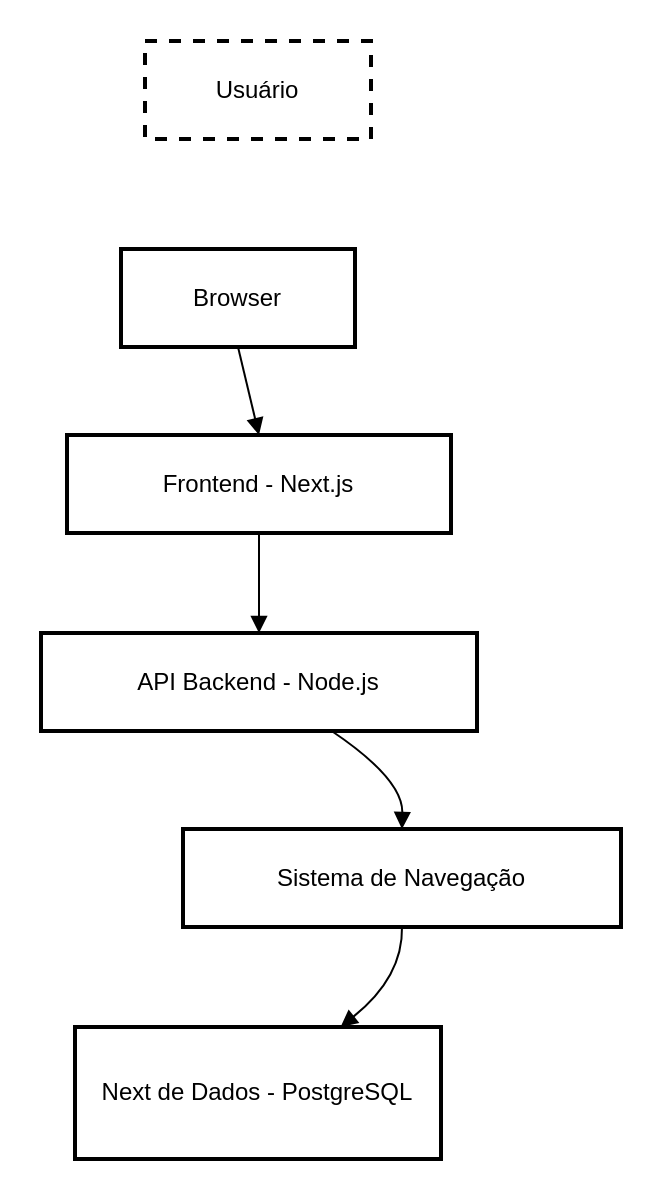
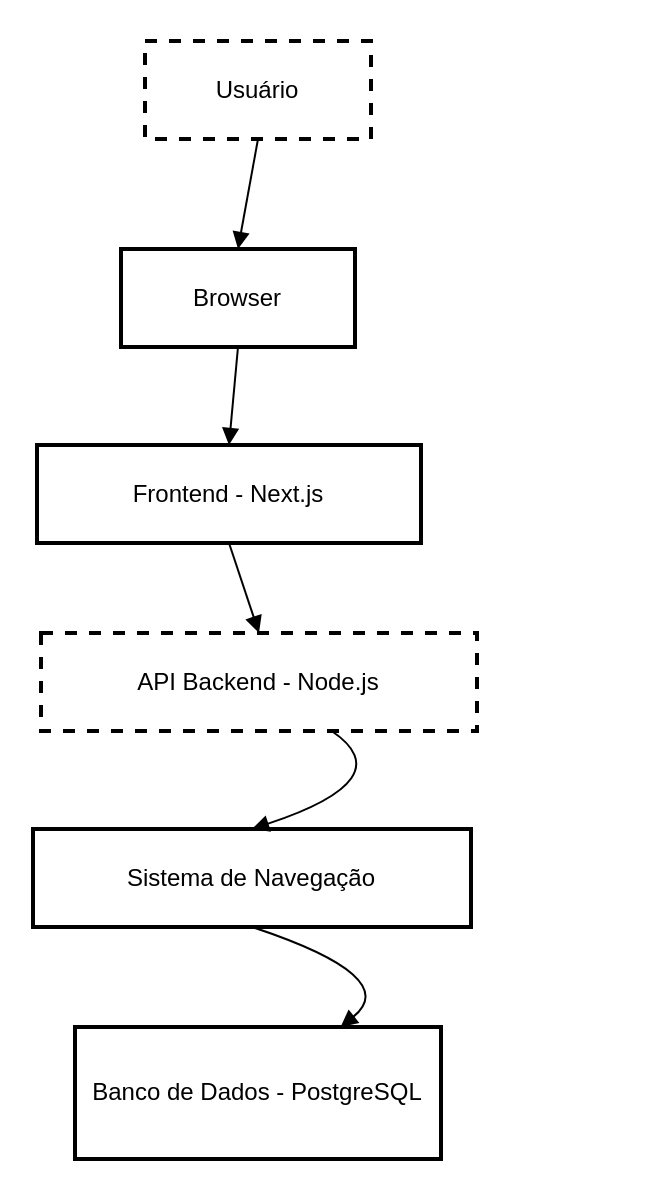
edge "Usuário" -> "Browser": added
node "Frontend - Next.js": moved (259, 484) -> (229, 494)
node "API Backend - Node.js": style solid -> dashed
node "Sistema de Navegação": moved (402, 878) -> (252, 878)
node "Next de Dados - PostgreSQL": label "Next de Dados - PostgreSQL" -> "Banco de Dados - PostgreSQL"
